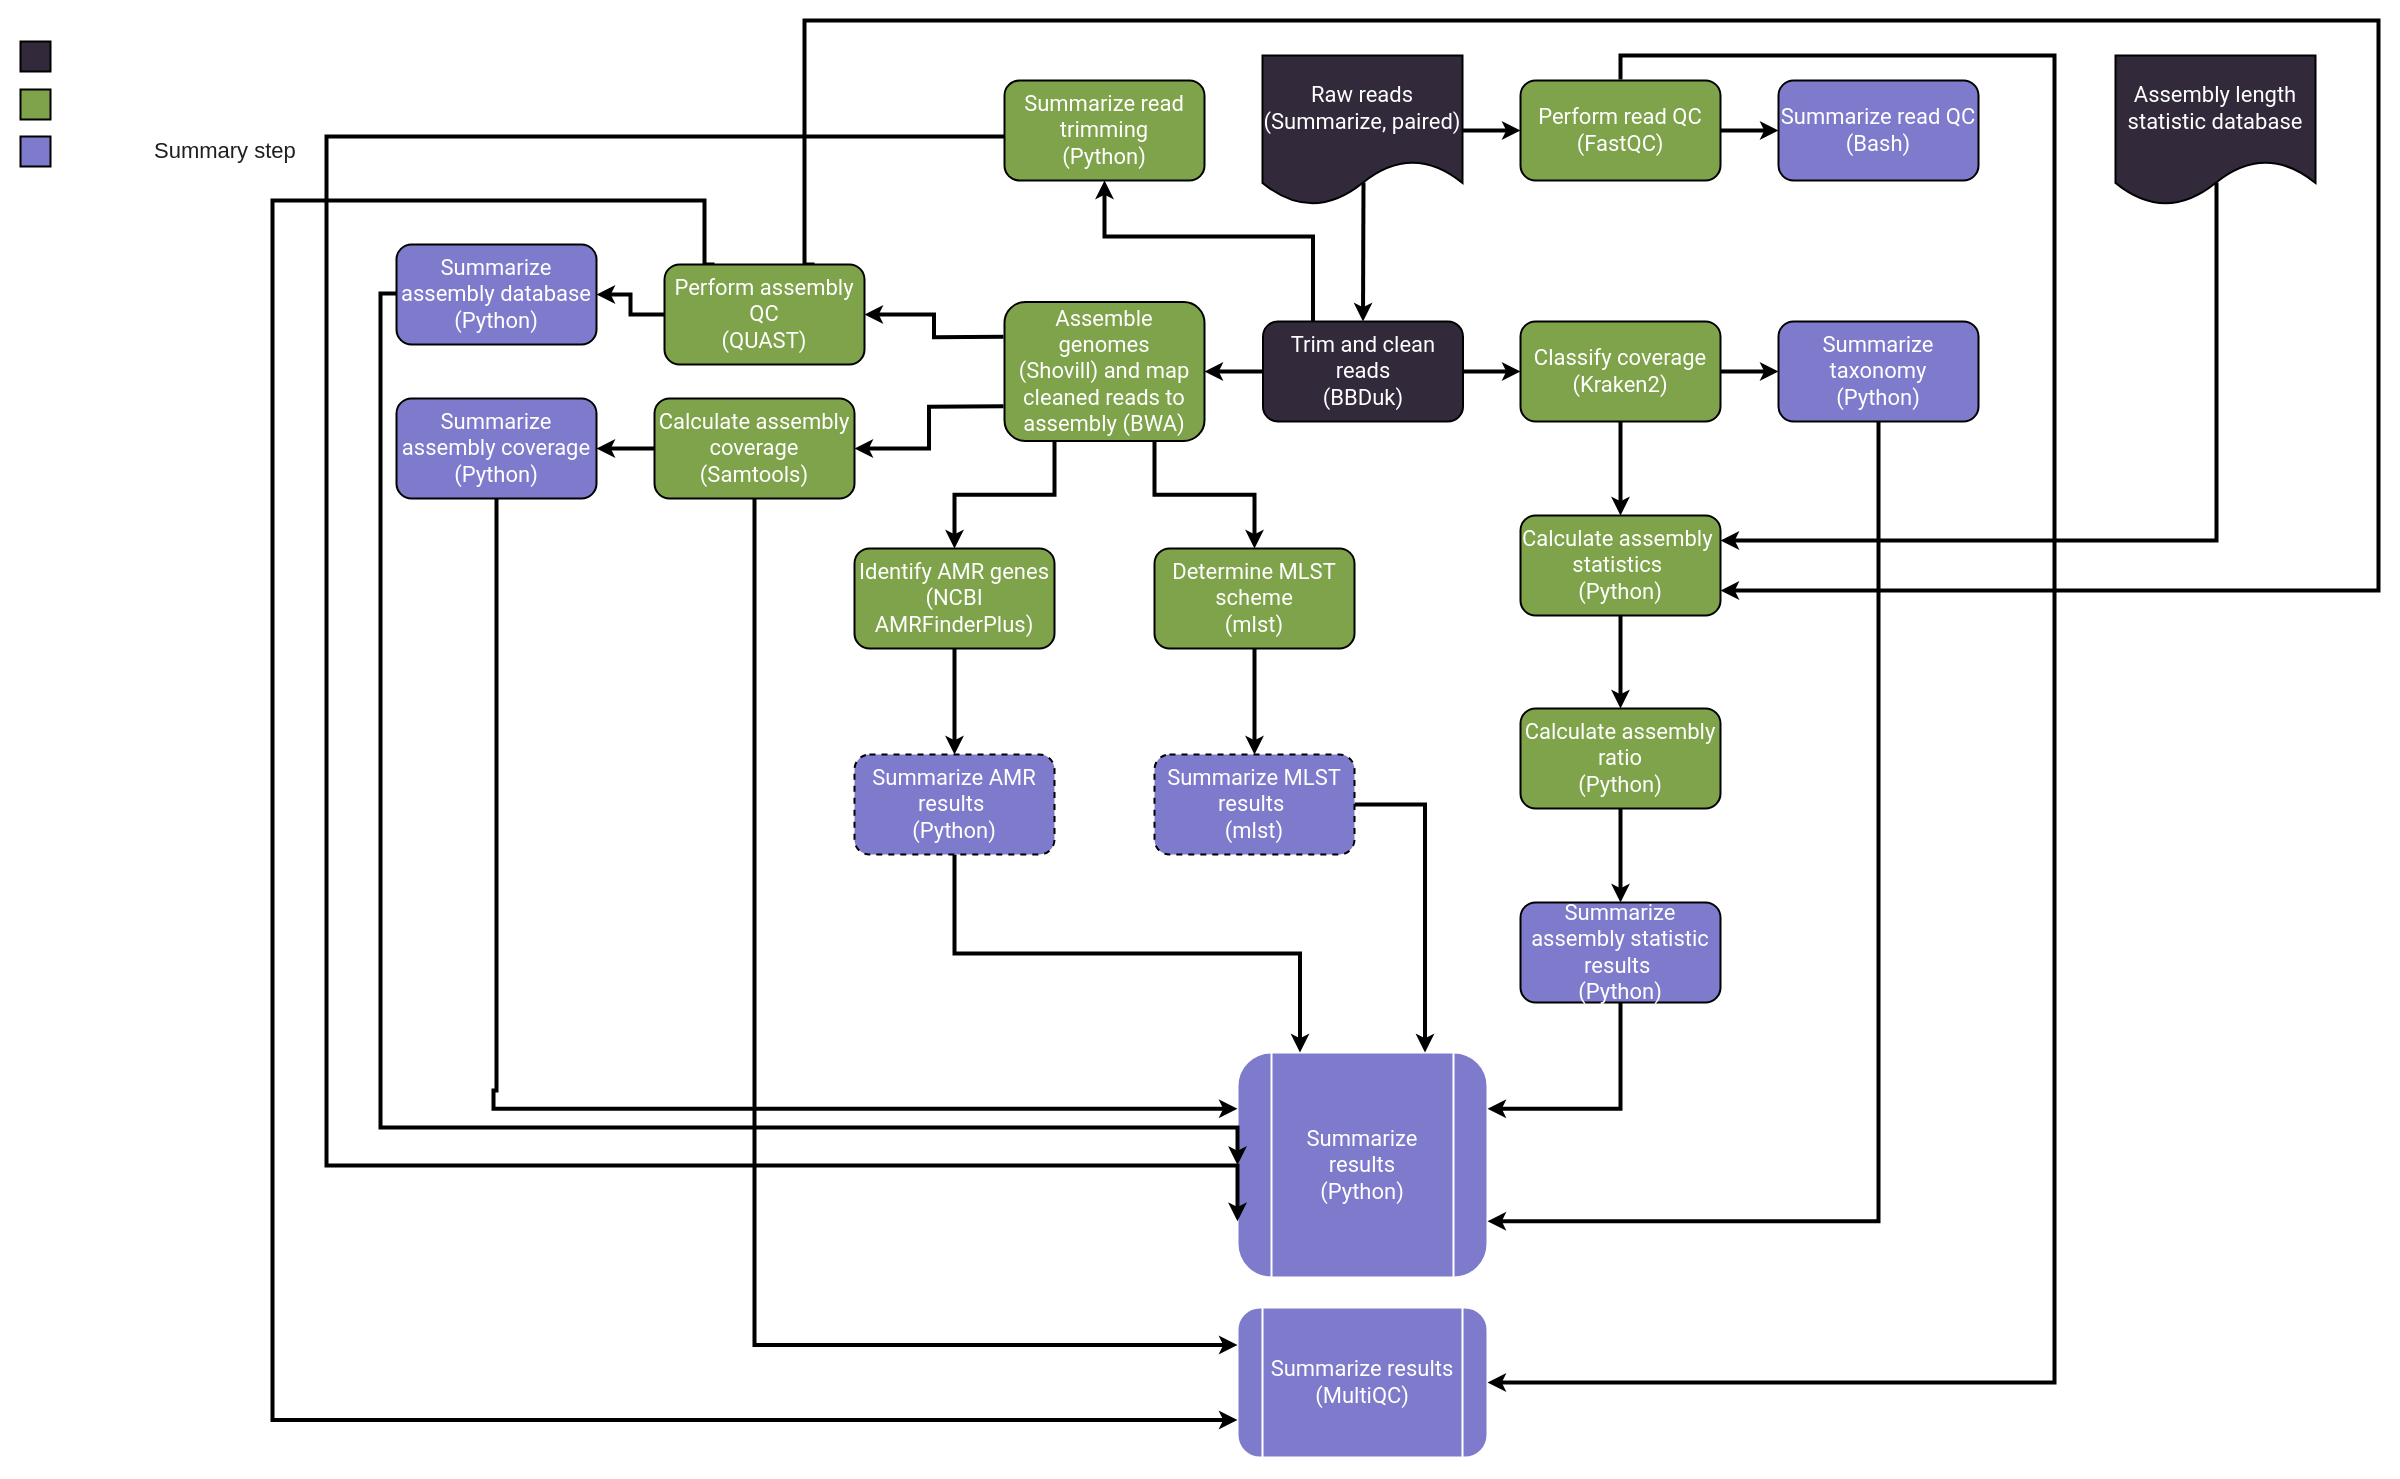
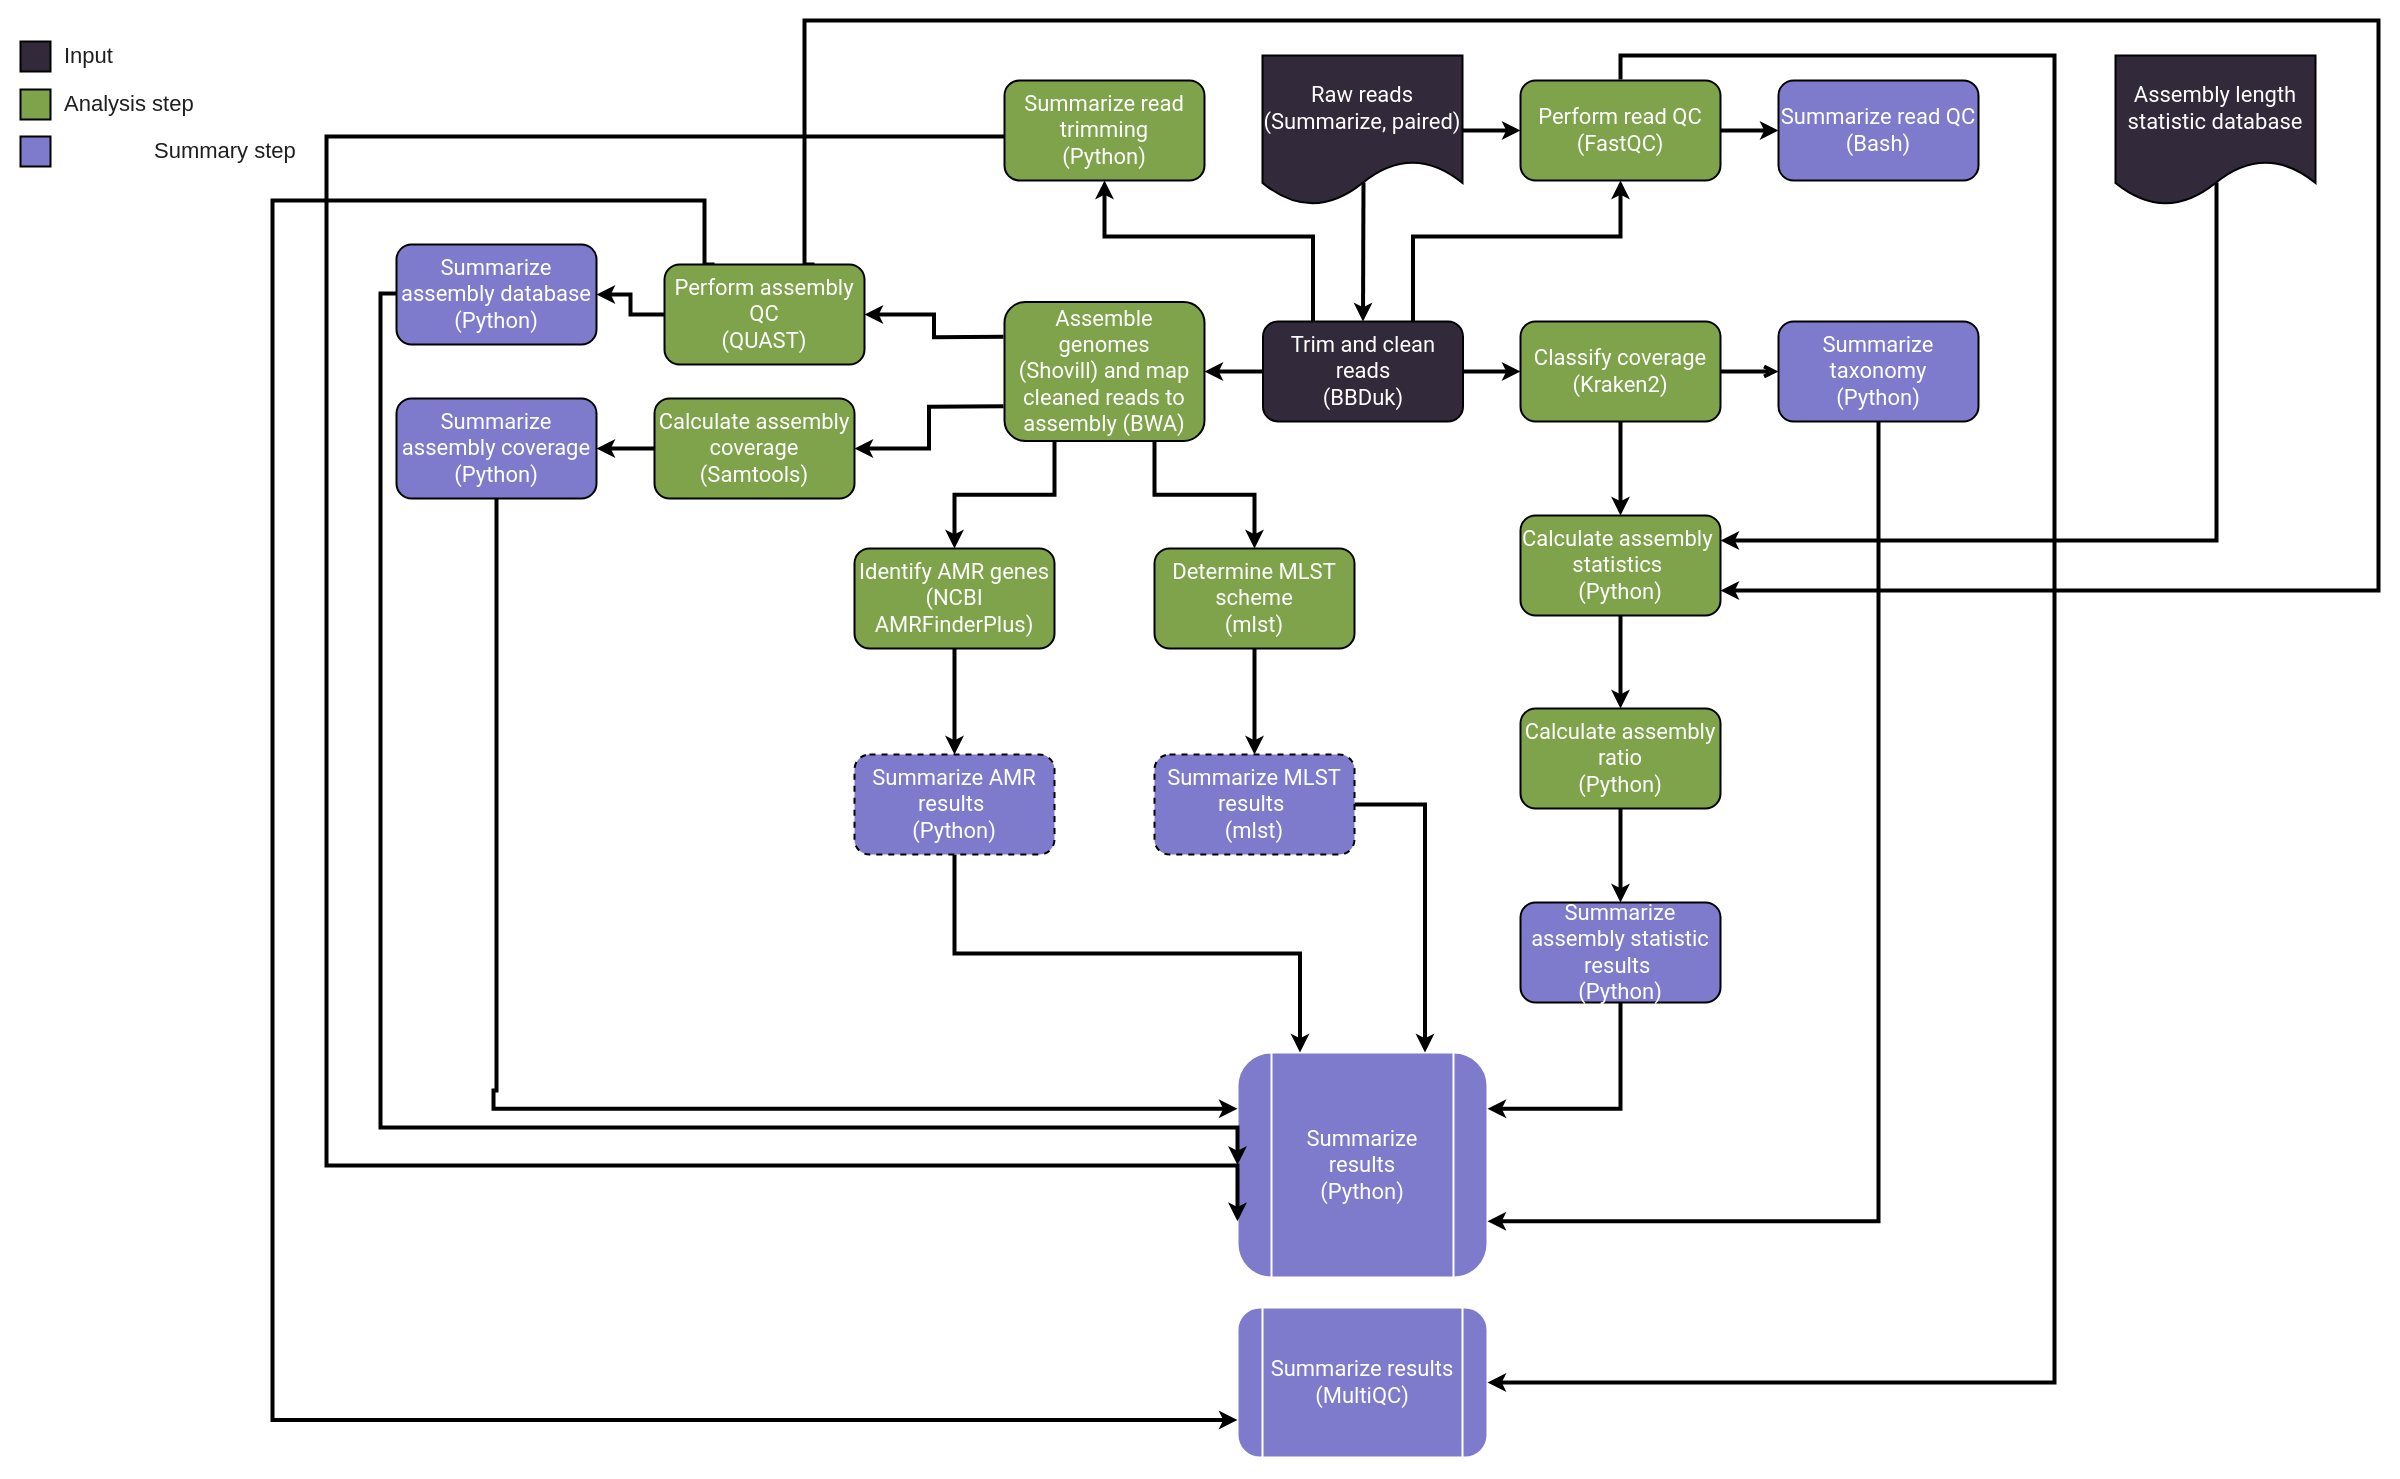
node "Input": added
node "Analysis step": added
edge "Trim and clean reads (BBDuk)" -> "Perform read QC (FastQC)": added
edge "Classify coverage (Kraken2)" -> "Summarize taxonomy (Python)": arrowhead classic -> open
edge "Calculate assembly coverage (Samtools)" -> "Summarize results (MultiQC)": removed
